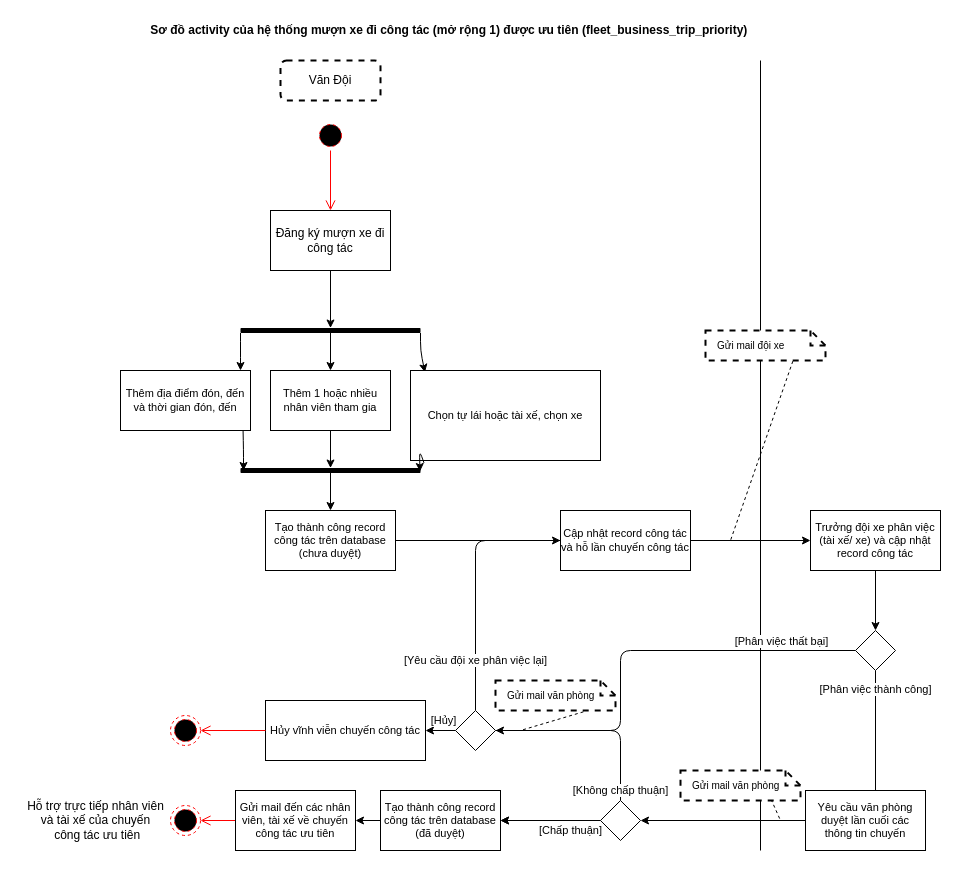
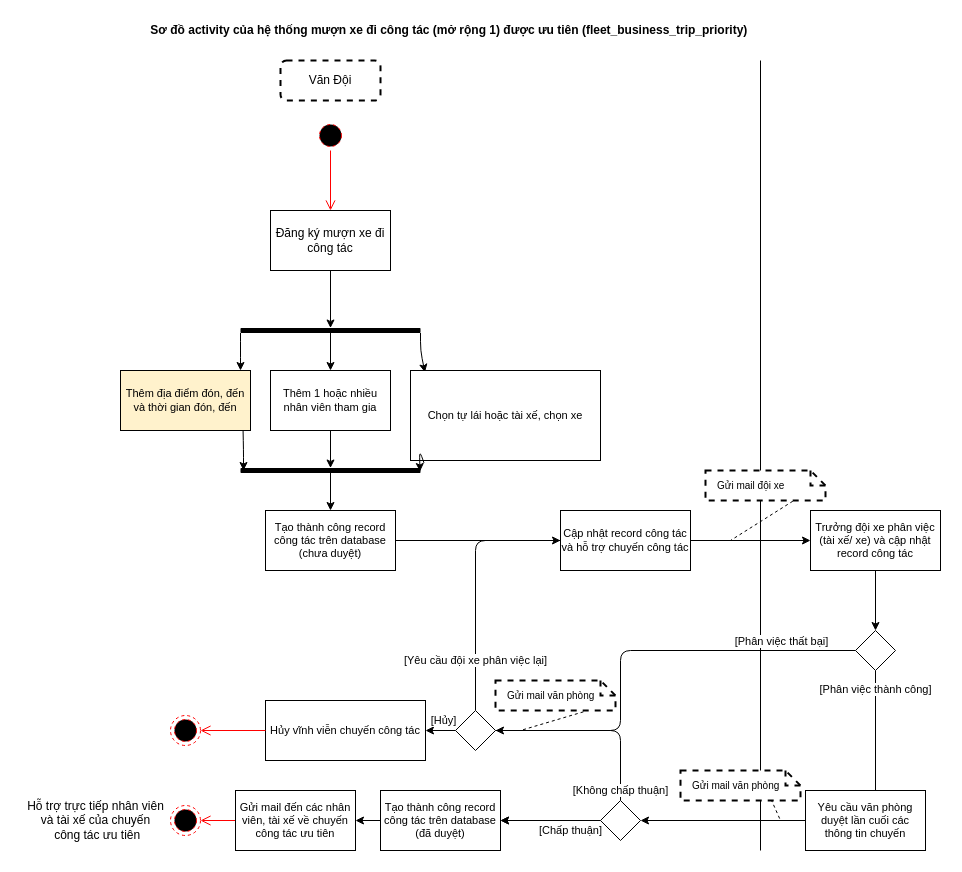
node "Gửi mail đội xe": moved (766, 346) -> (766, 486)
node "Thêm địa điểm đón, đến và thời gian đón, đến": fillcolor #ffffff -> #fff2cc
node "Cập nhật record công tác và hỗ lần chuyến công tác": label "Cập nhật record công tác và hỗ lần chuyến công tác" -> "Cập nhật record công tác và hỗ trợ chuyến công tác"
